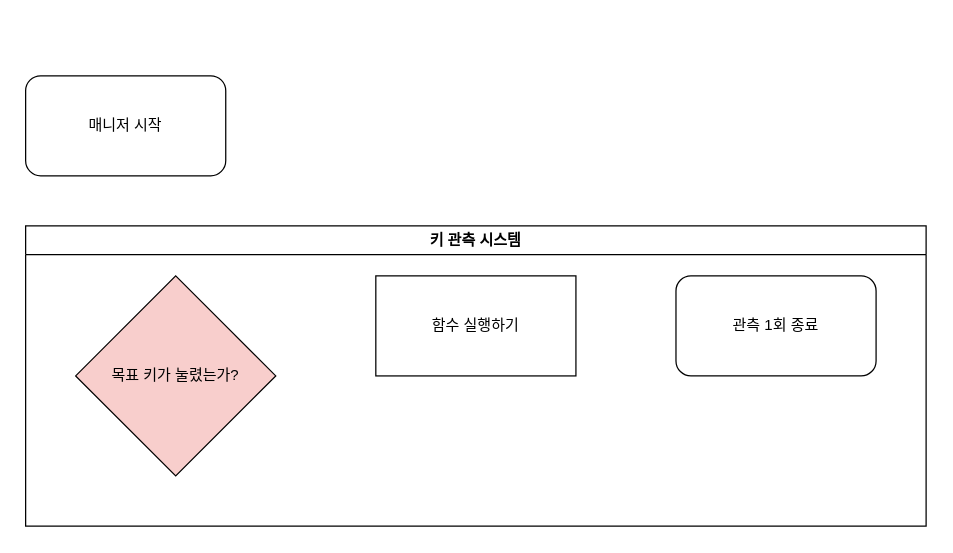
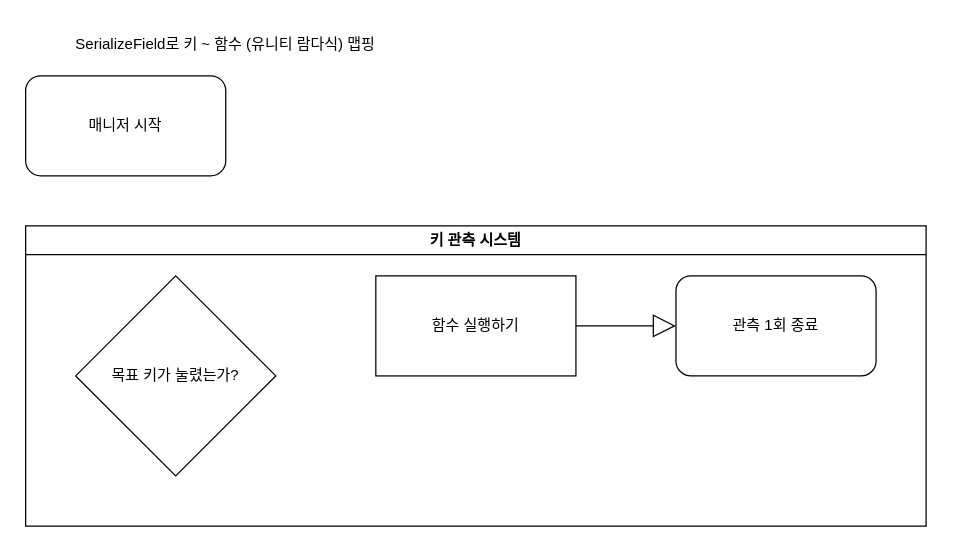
node "SerializeField로 키 ~ 함수 (유니티 람다식) 맵핑": added
edge "함수 실행하기" -> "관측 1회 종료": added
node "목표 키가 눌렸는가?": fillcolor #f8cecc -> #ffffff
